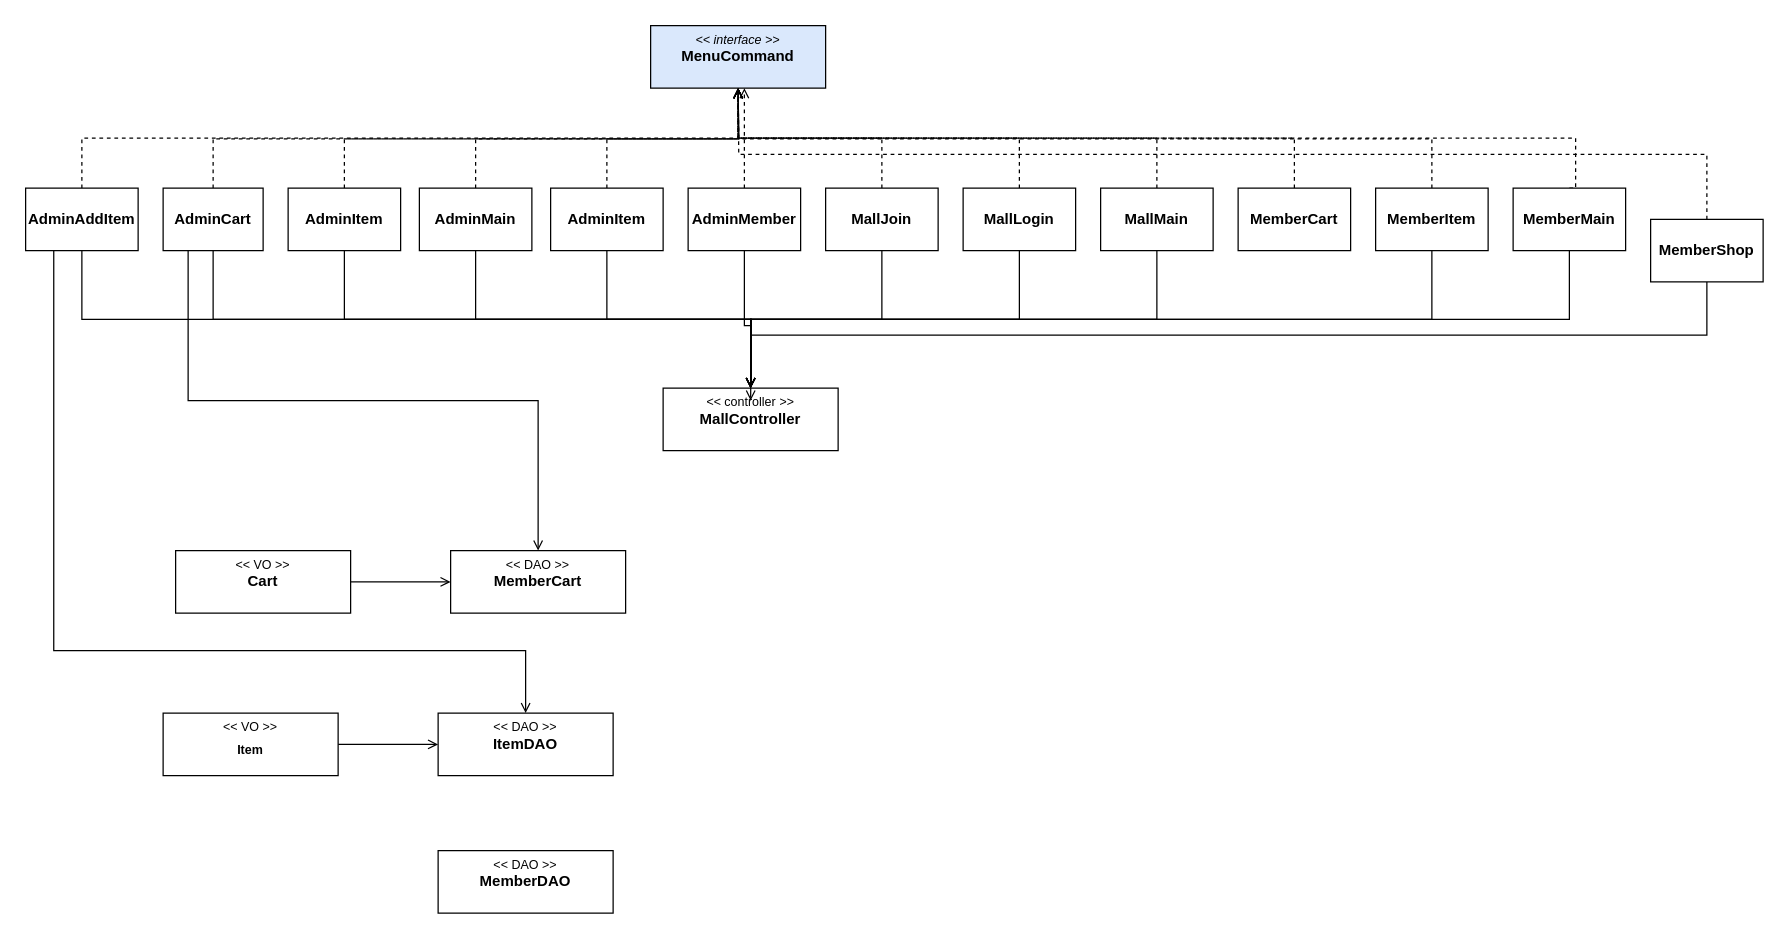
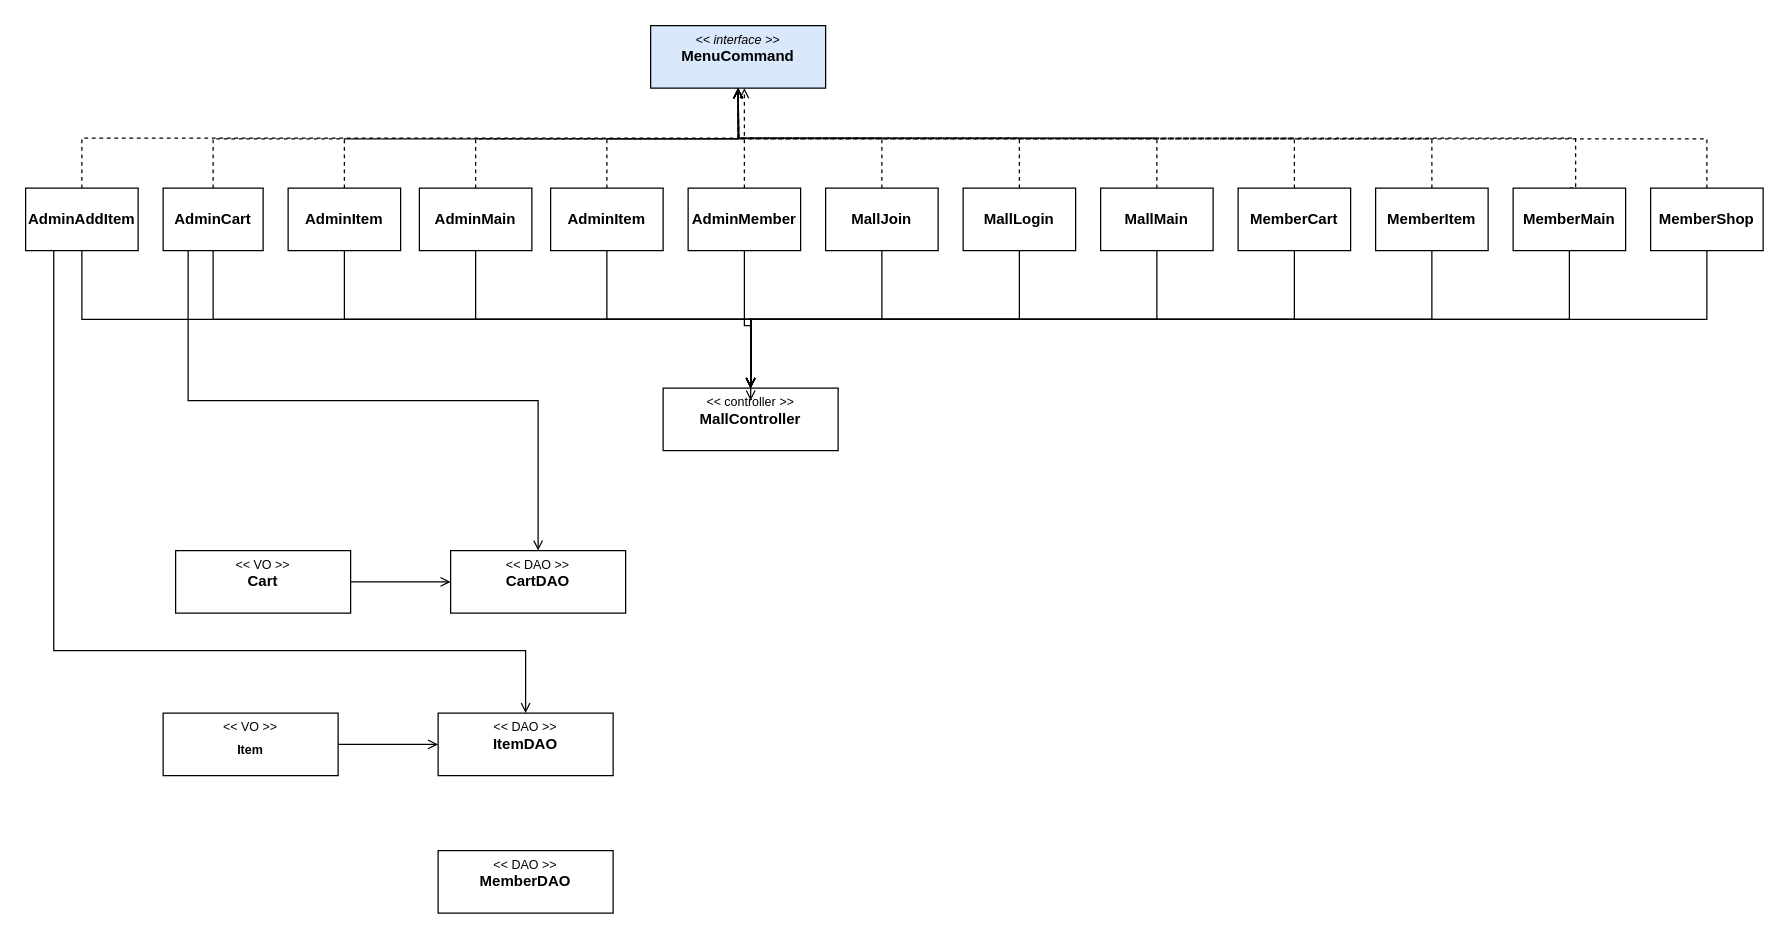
node "MemberShop": moved (1707, 251) -> (1707, 219)
edge "MemberCart" -> "<< controller >> MallController": added
node "<< DAO >> MemberCart": label "<< DAO >> MemberCart" -> "<< DAO >> CartDAO"
